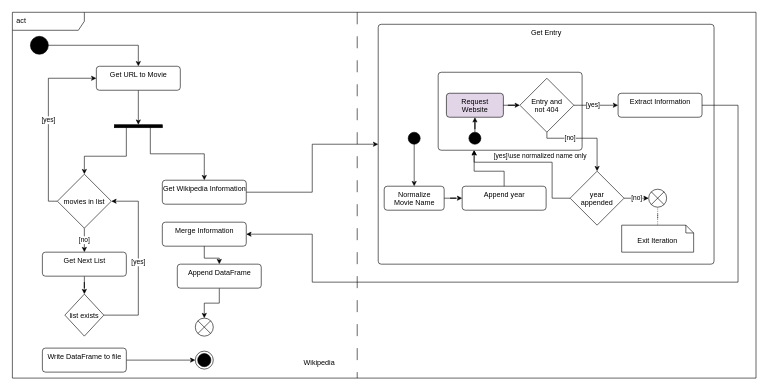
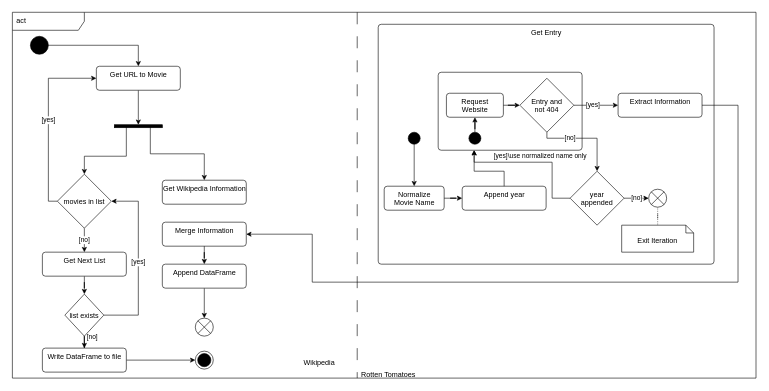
node "Request Website": fillcolor #e1d5e7 -> #ffffff
edge "Get Wikipedia Information" -> "Get Entry": removed
node "Append DataFrame": moved (219, 276) -> (204, 276)
edge "list exists" -> "Write DataFrame to file": added, label "[no]"
node "Rotten Tomatoes": added
